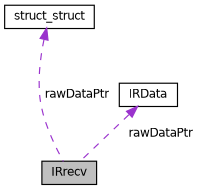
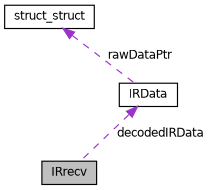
edge "IRrecv" -> "struct_struct": now "IRData" -> "struct_struct"
edge "IRrecv" -> "IRData": label " rawDataPtr" -> " decodedIRData"
